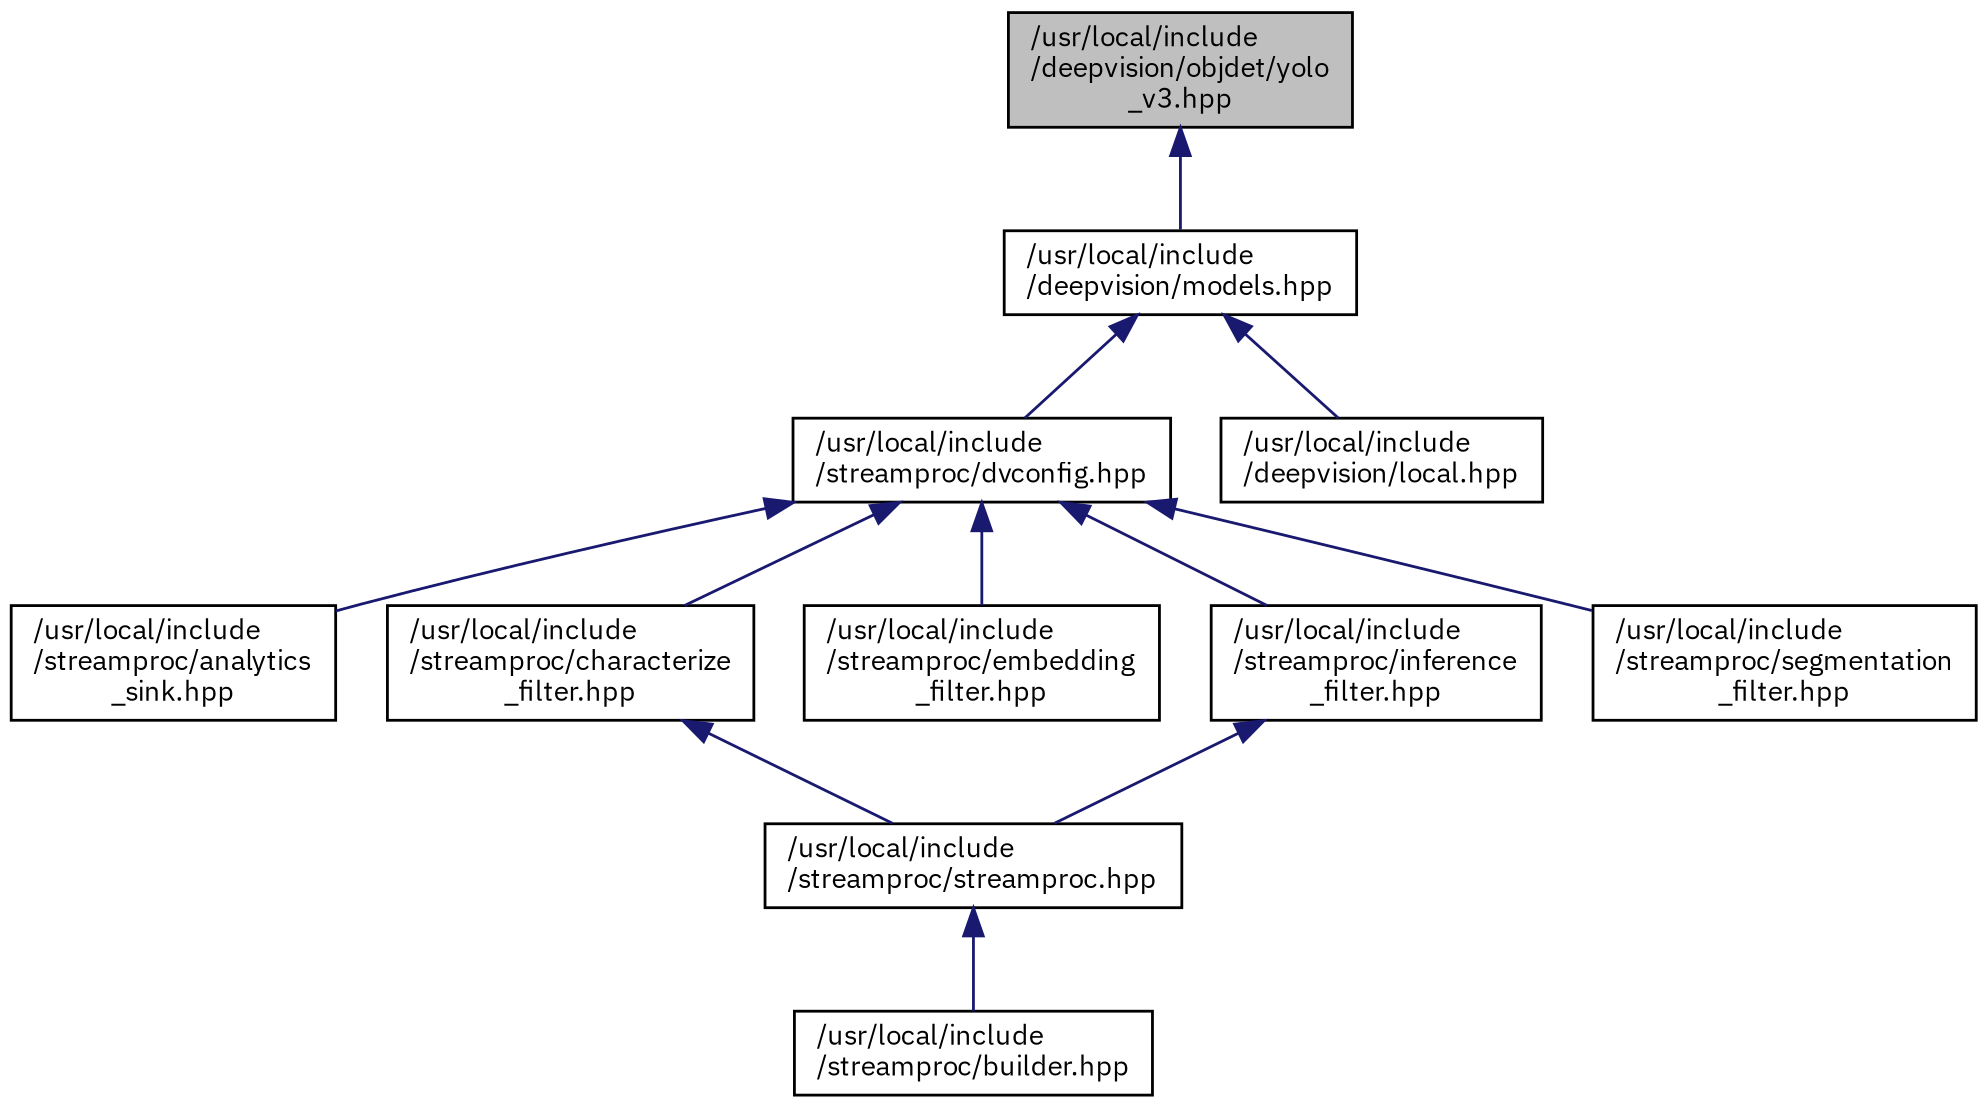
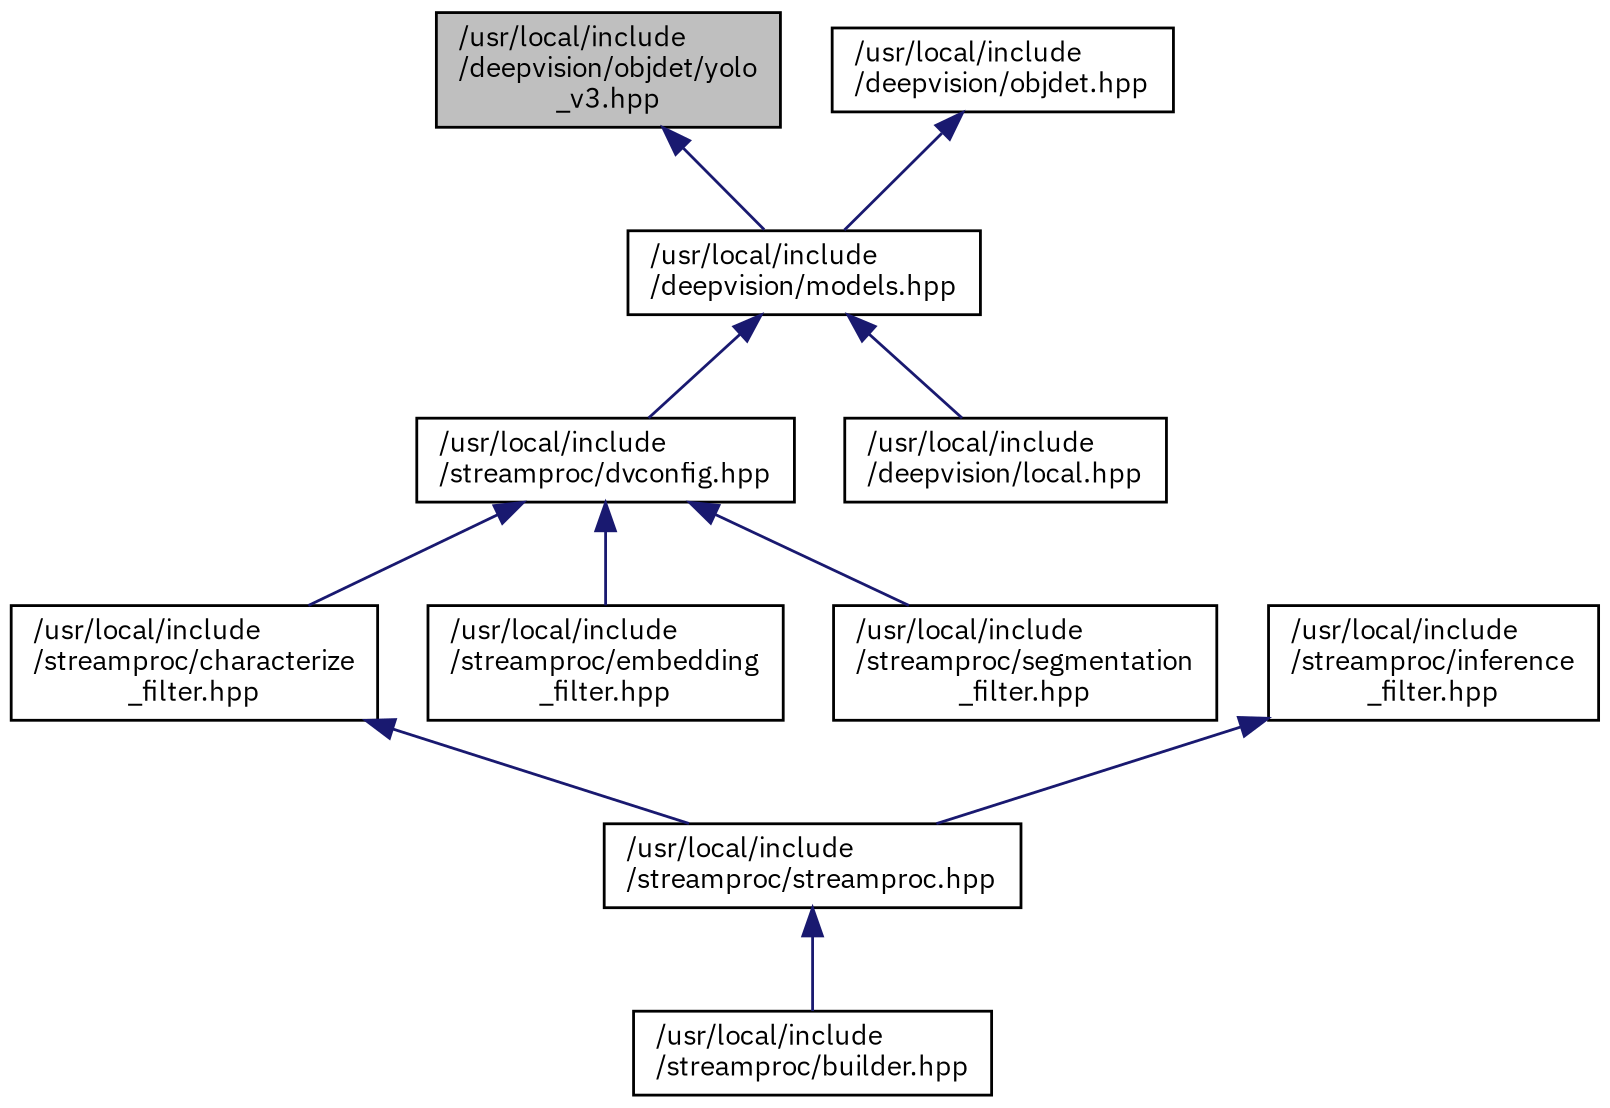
node "/usr/local/include /deepvision/objdet.hpp": added
edge "/usr/local/include /streamproc/inference _filter.hpp" -> "/usr/local/include /streamproc/dvconfig.hpp": removed
node "/usr/local/include /streamproc/analytics _sink.hpp": removed
